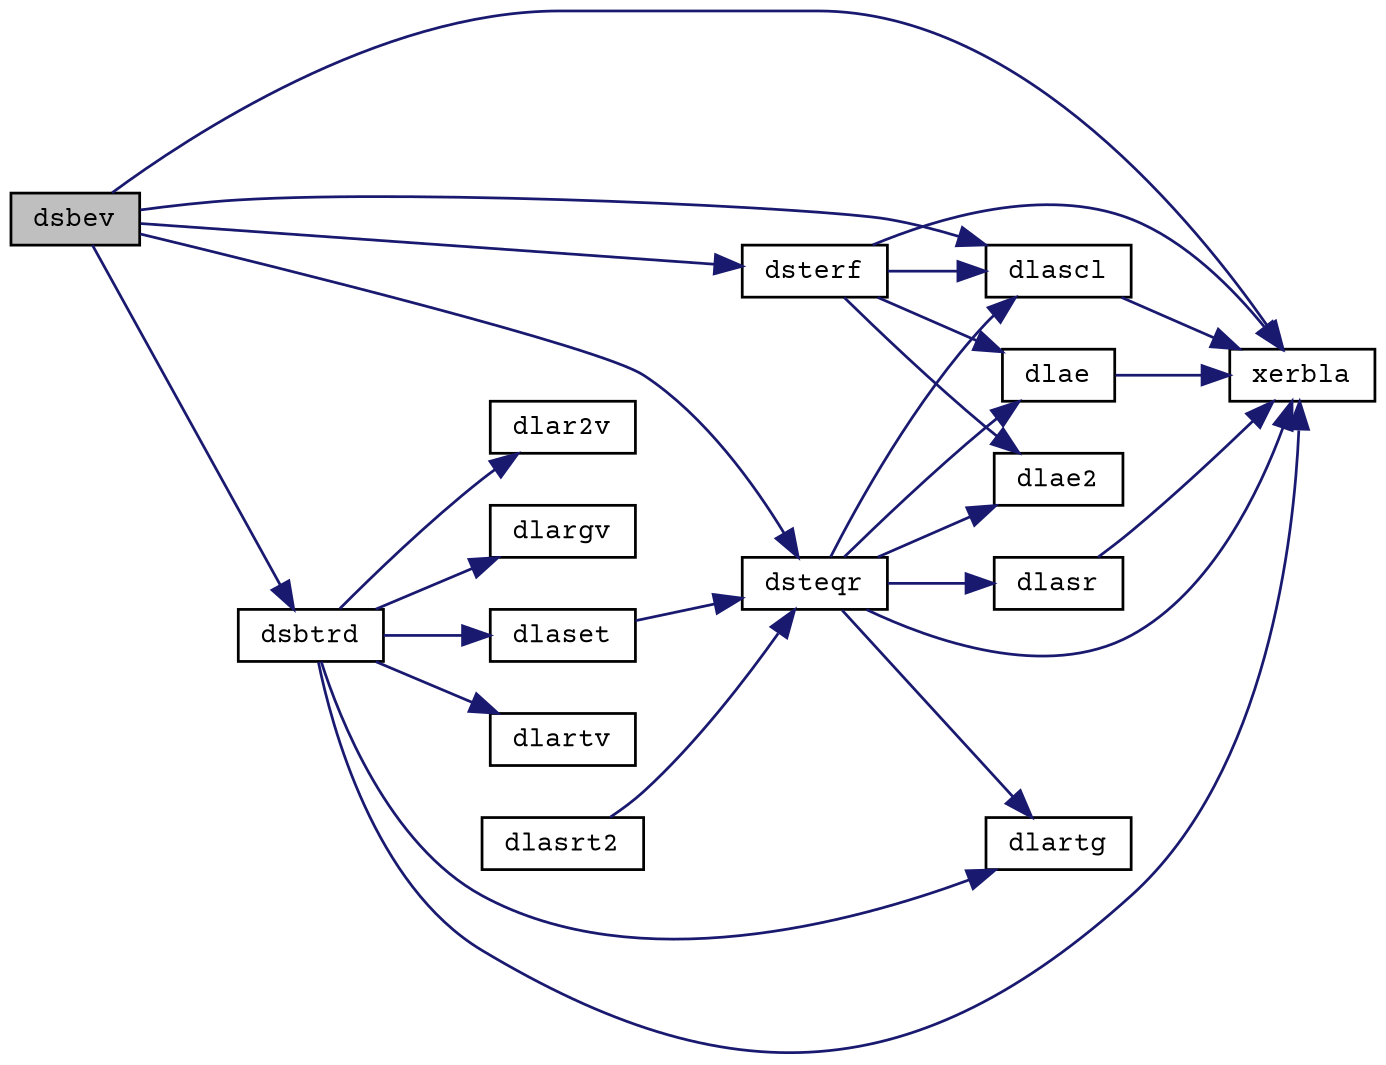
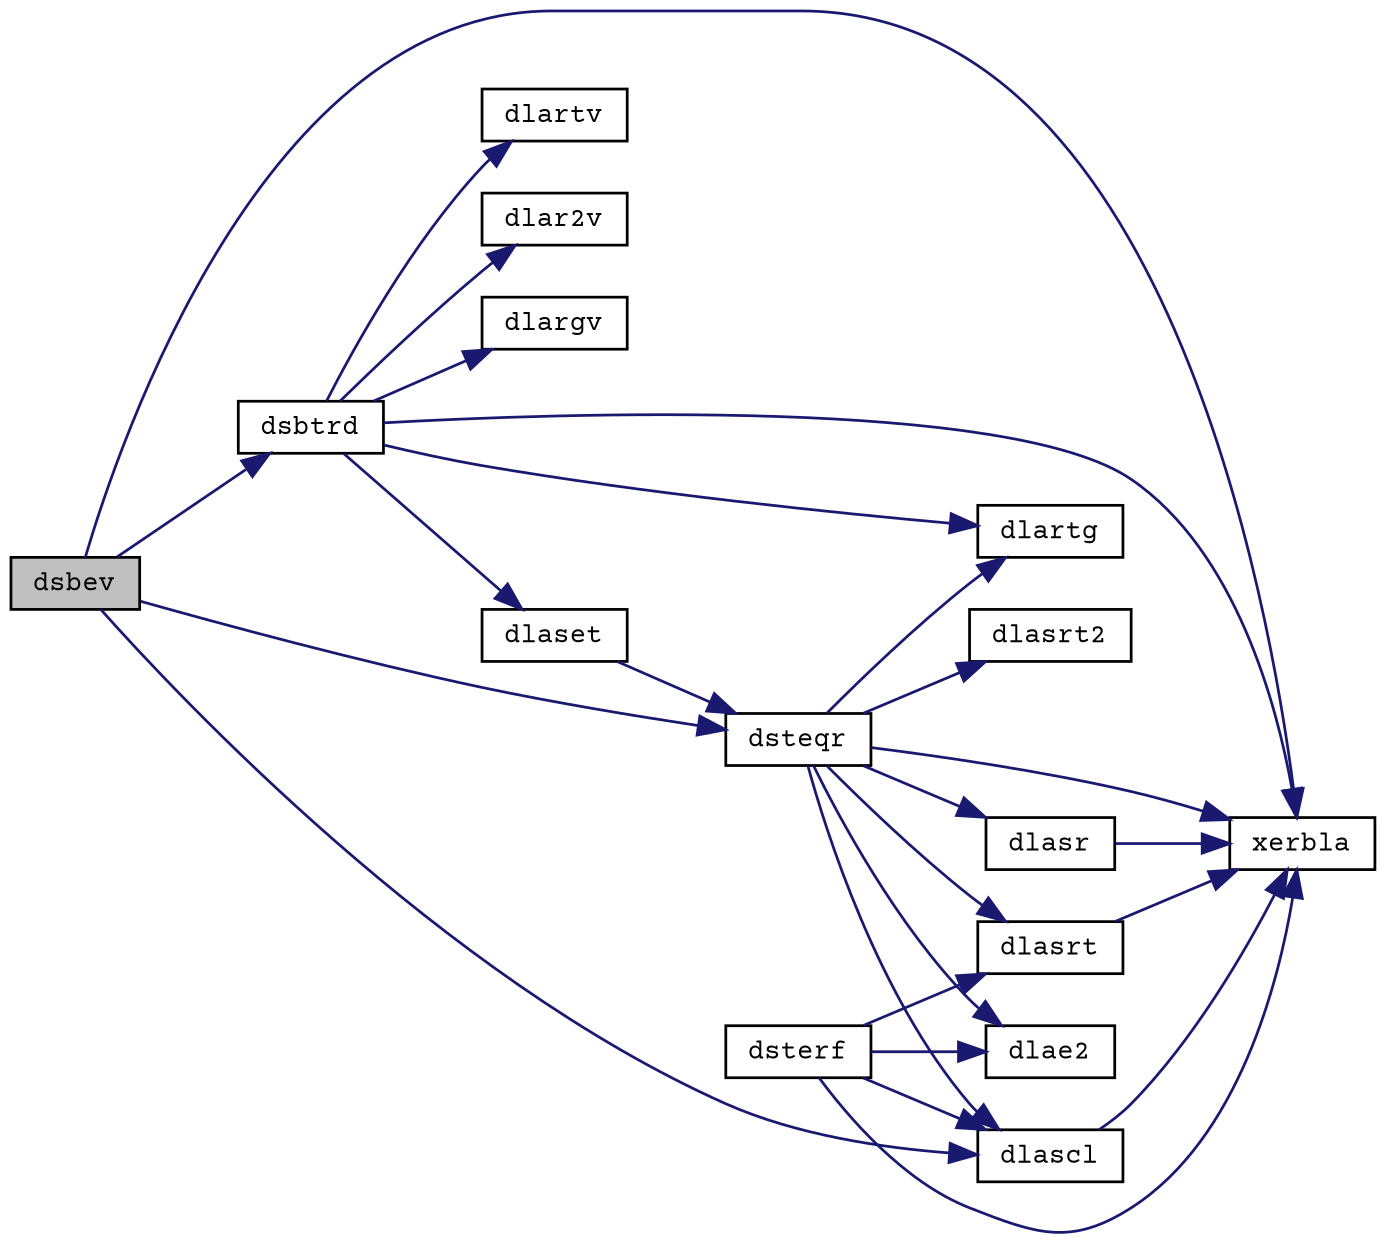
edge "dsbev" -> "dsterf": removed
node "dlae": label "dlae" -> "dlasrt"
edge "dlasrt2" -> "dsteqr": reversed
